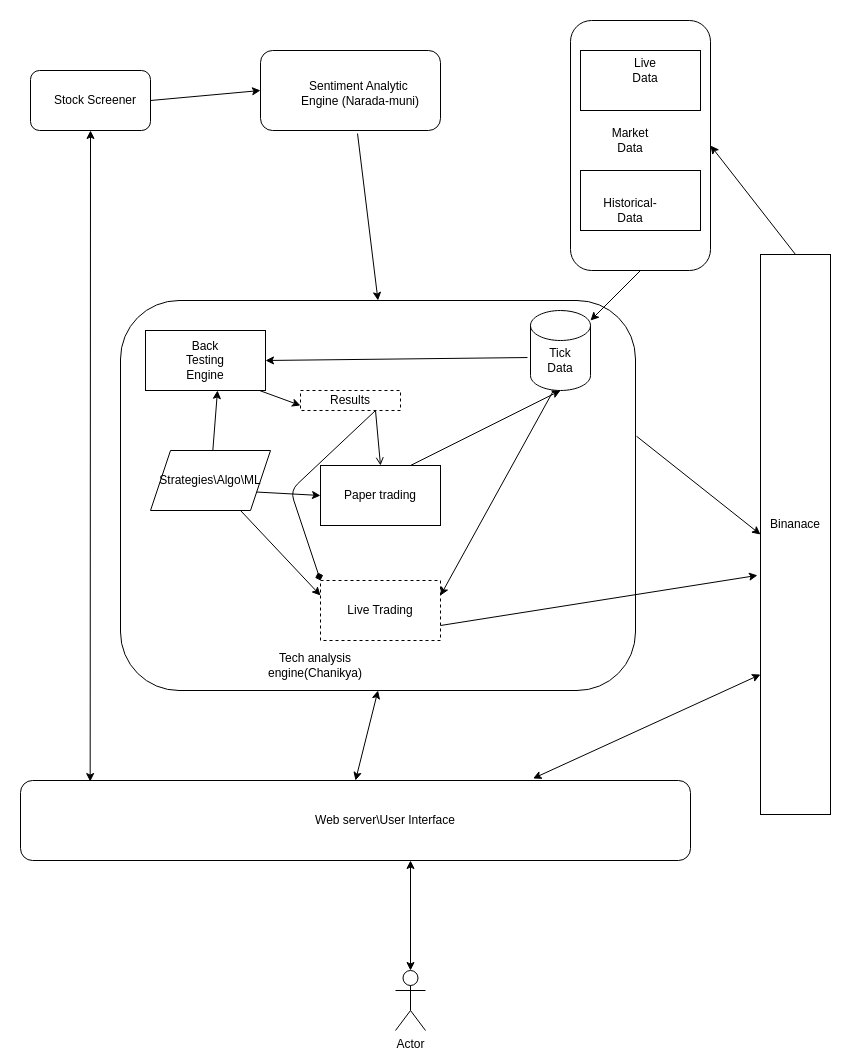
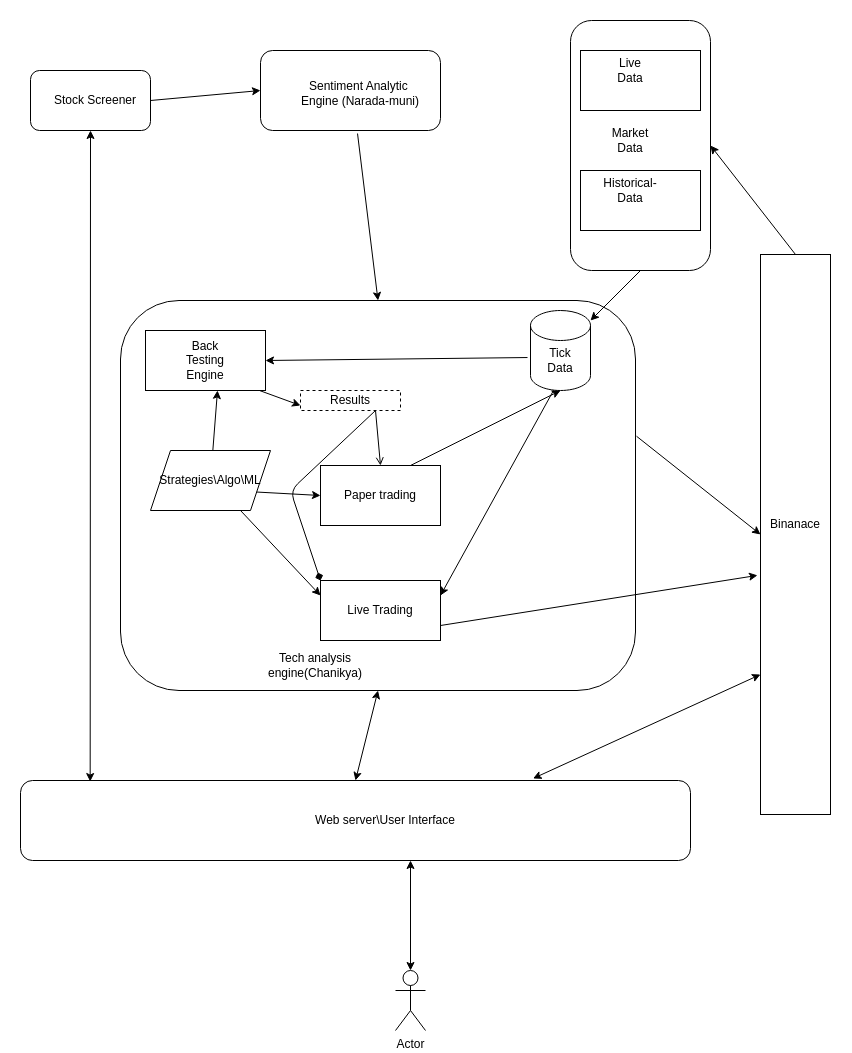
node "Live Data": moved (646, 71) -> (631, 71)
node "Historical- Data": moved (631, 211) -> (631, 191)
node "Live Trading": style dashed -> solid
